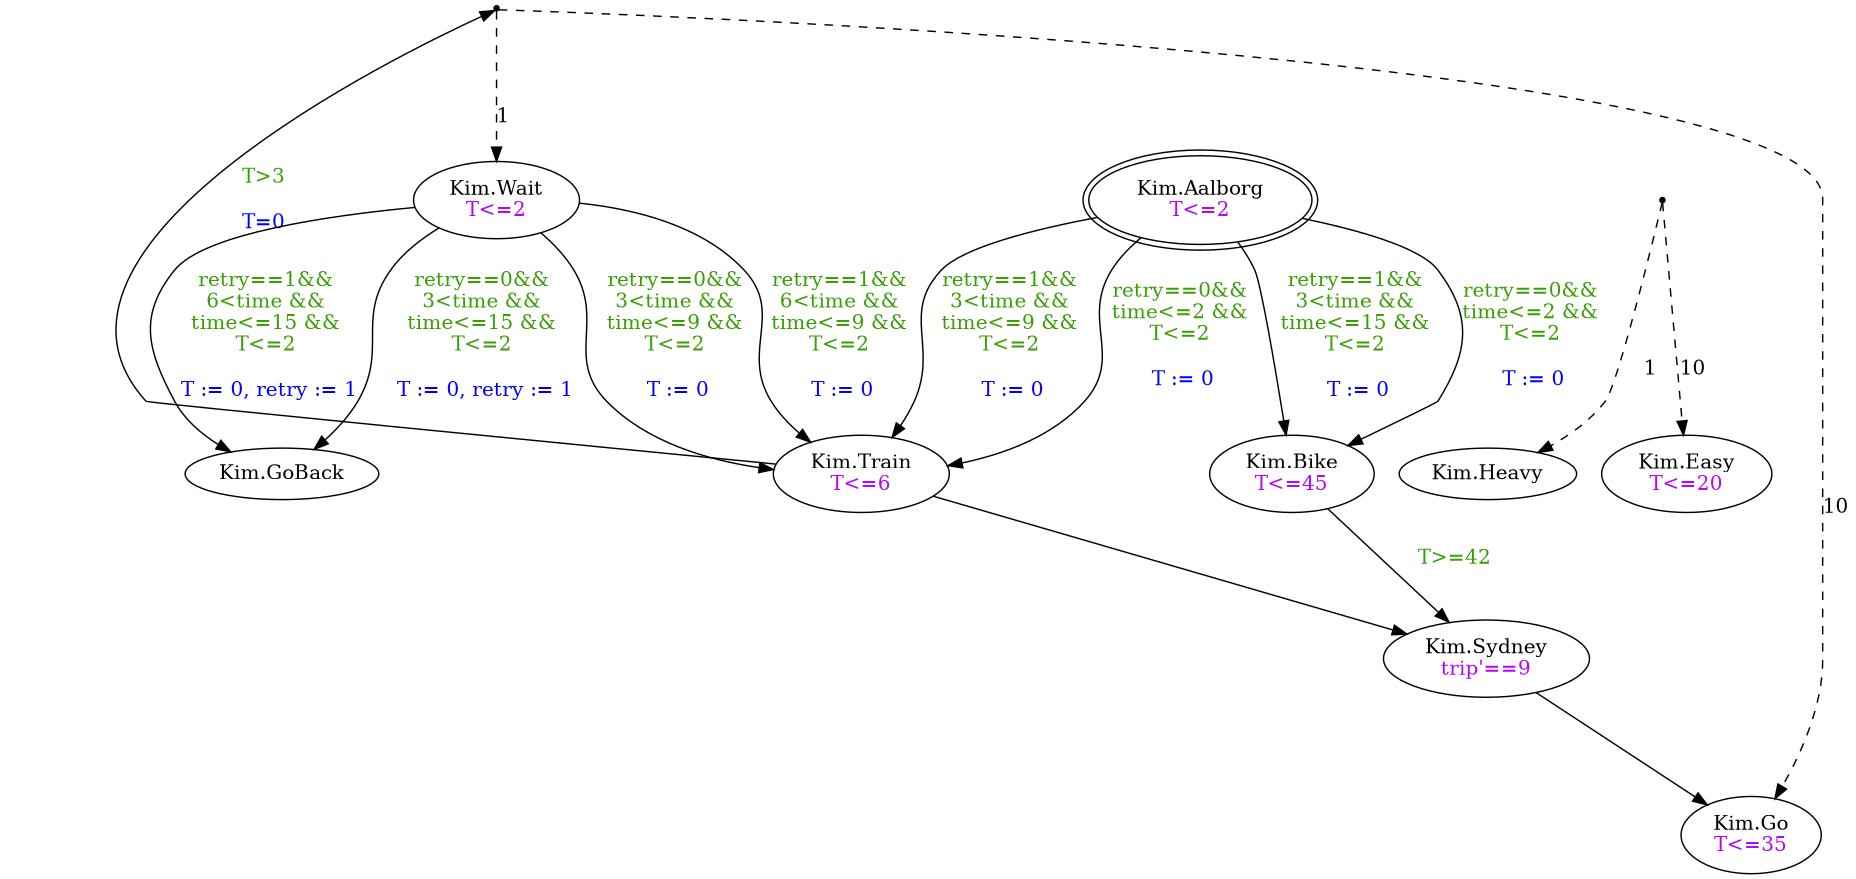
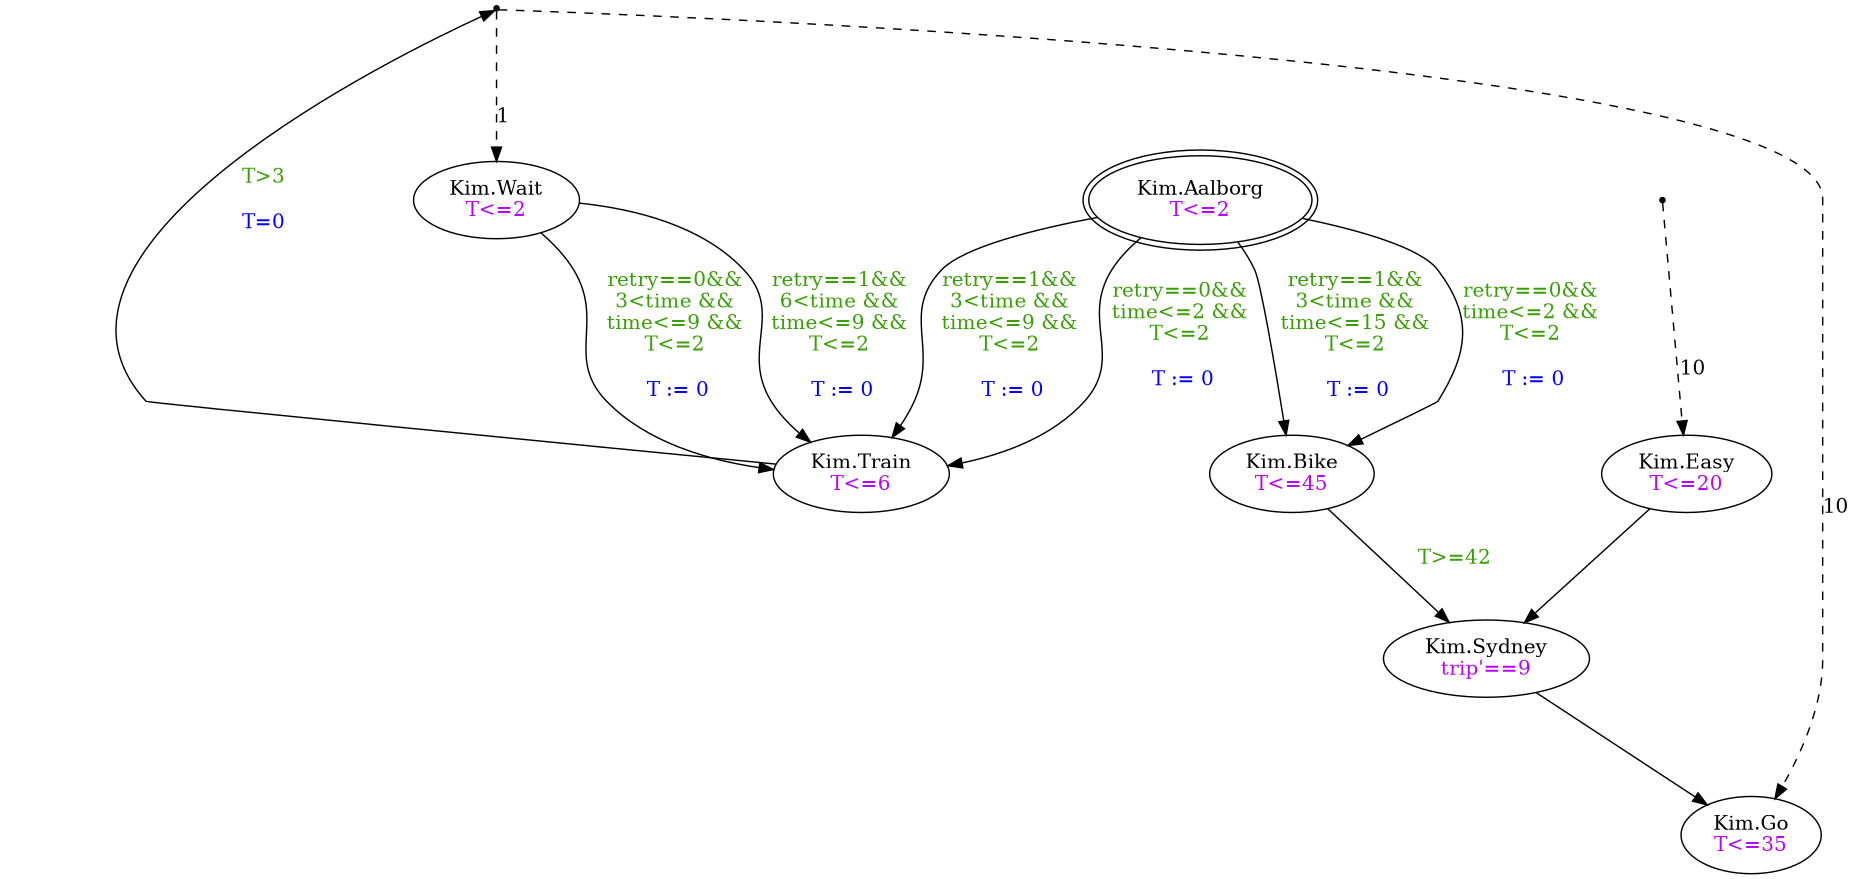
node "Kim.GoBack": removed
node "Kim.Heavy": removed
edge "Kim.Train" -> "Kim.Sydney": now "Kim.Easy" -> "Kim.Sydney"
